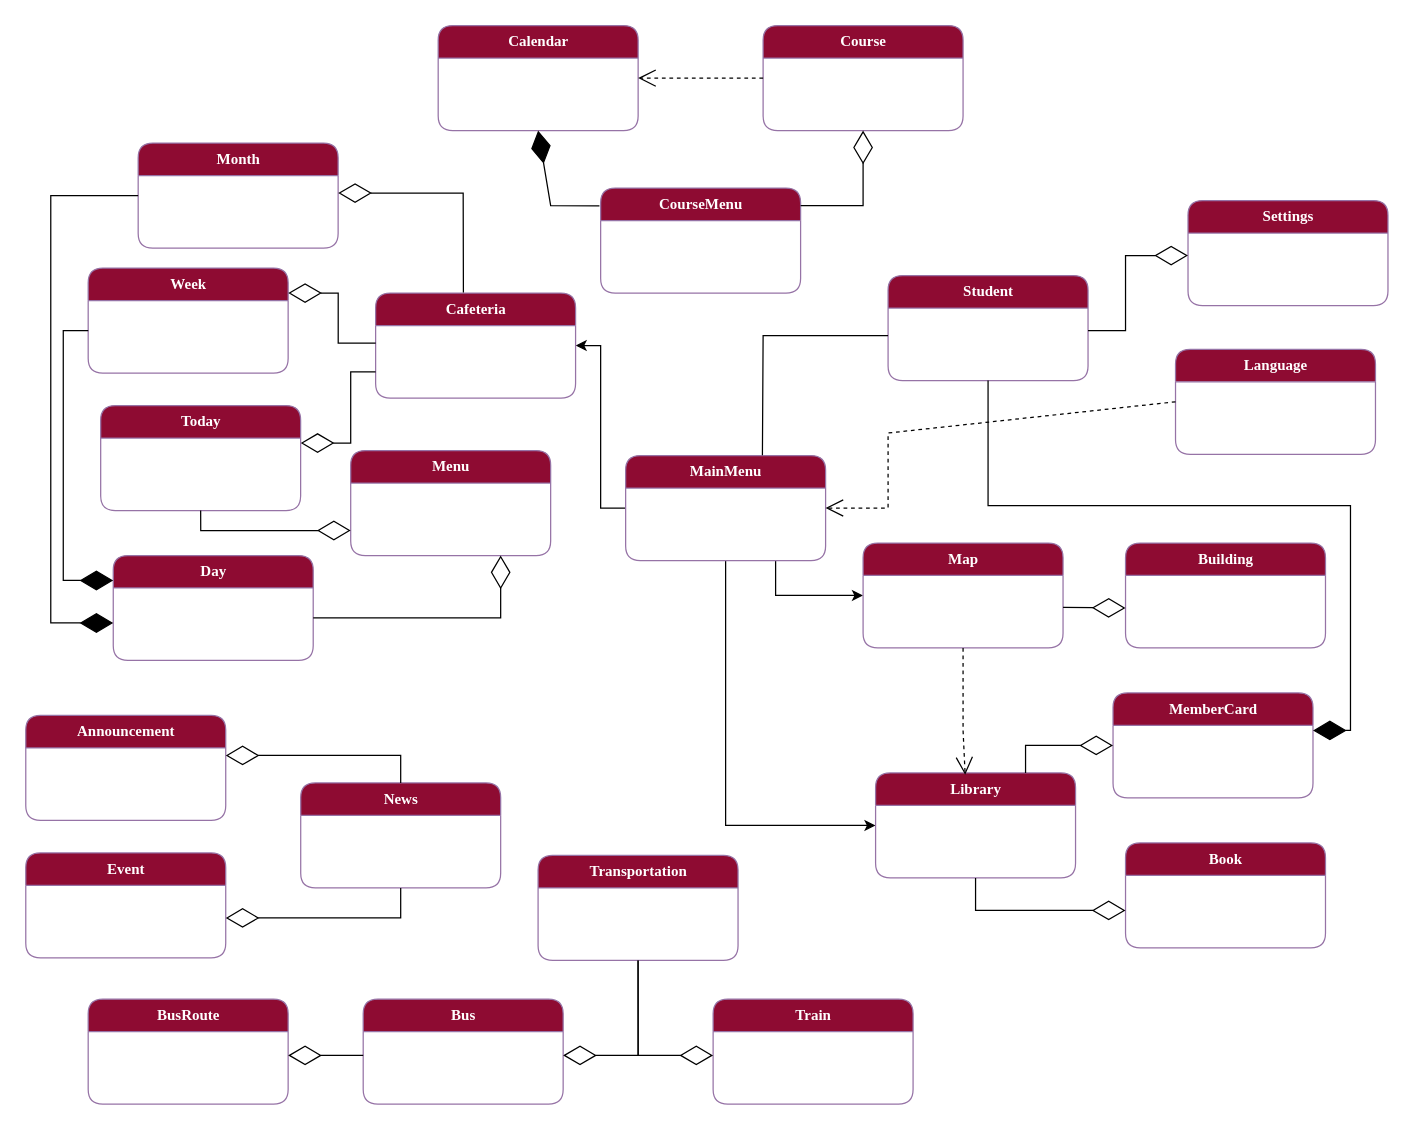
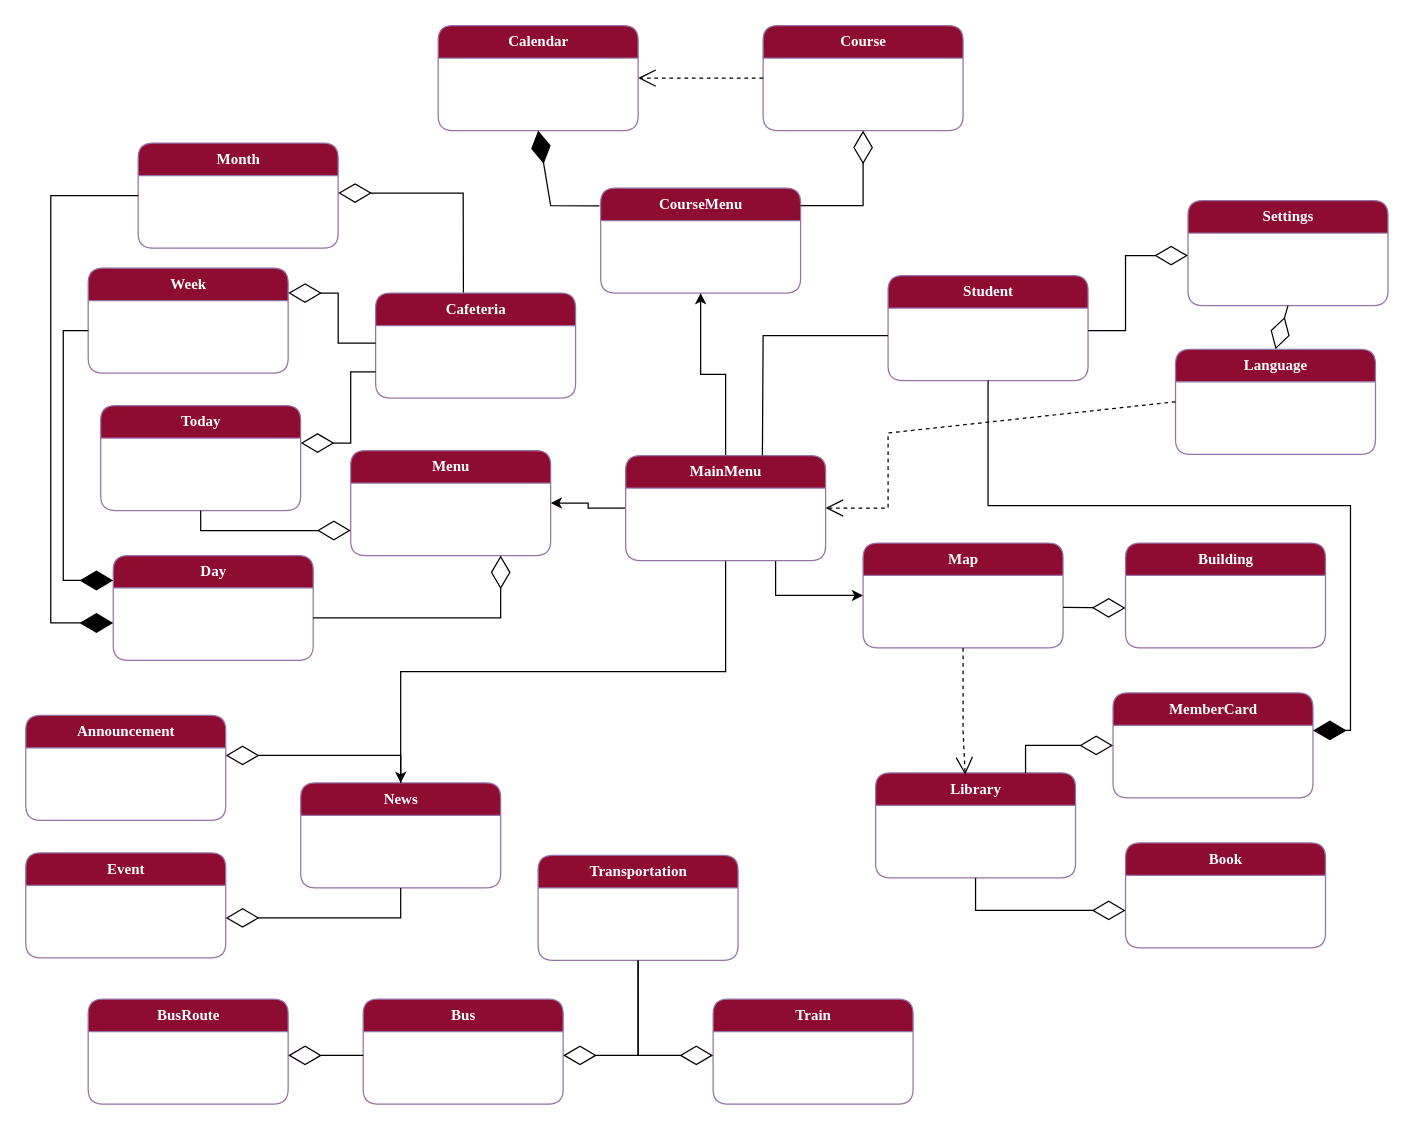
edge "Settings" -> "Language": added
edge "MainMenu" -> "CourseMenu": added
edge "MainMenu" -> "Cafeteria": now "MainMenu" -> "Menu"
edge "MainMenu" -> "Library": now "MainMenu" -> "News"
